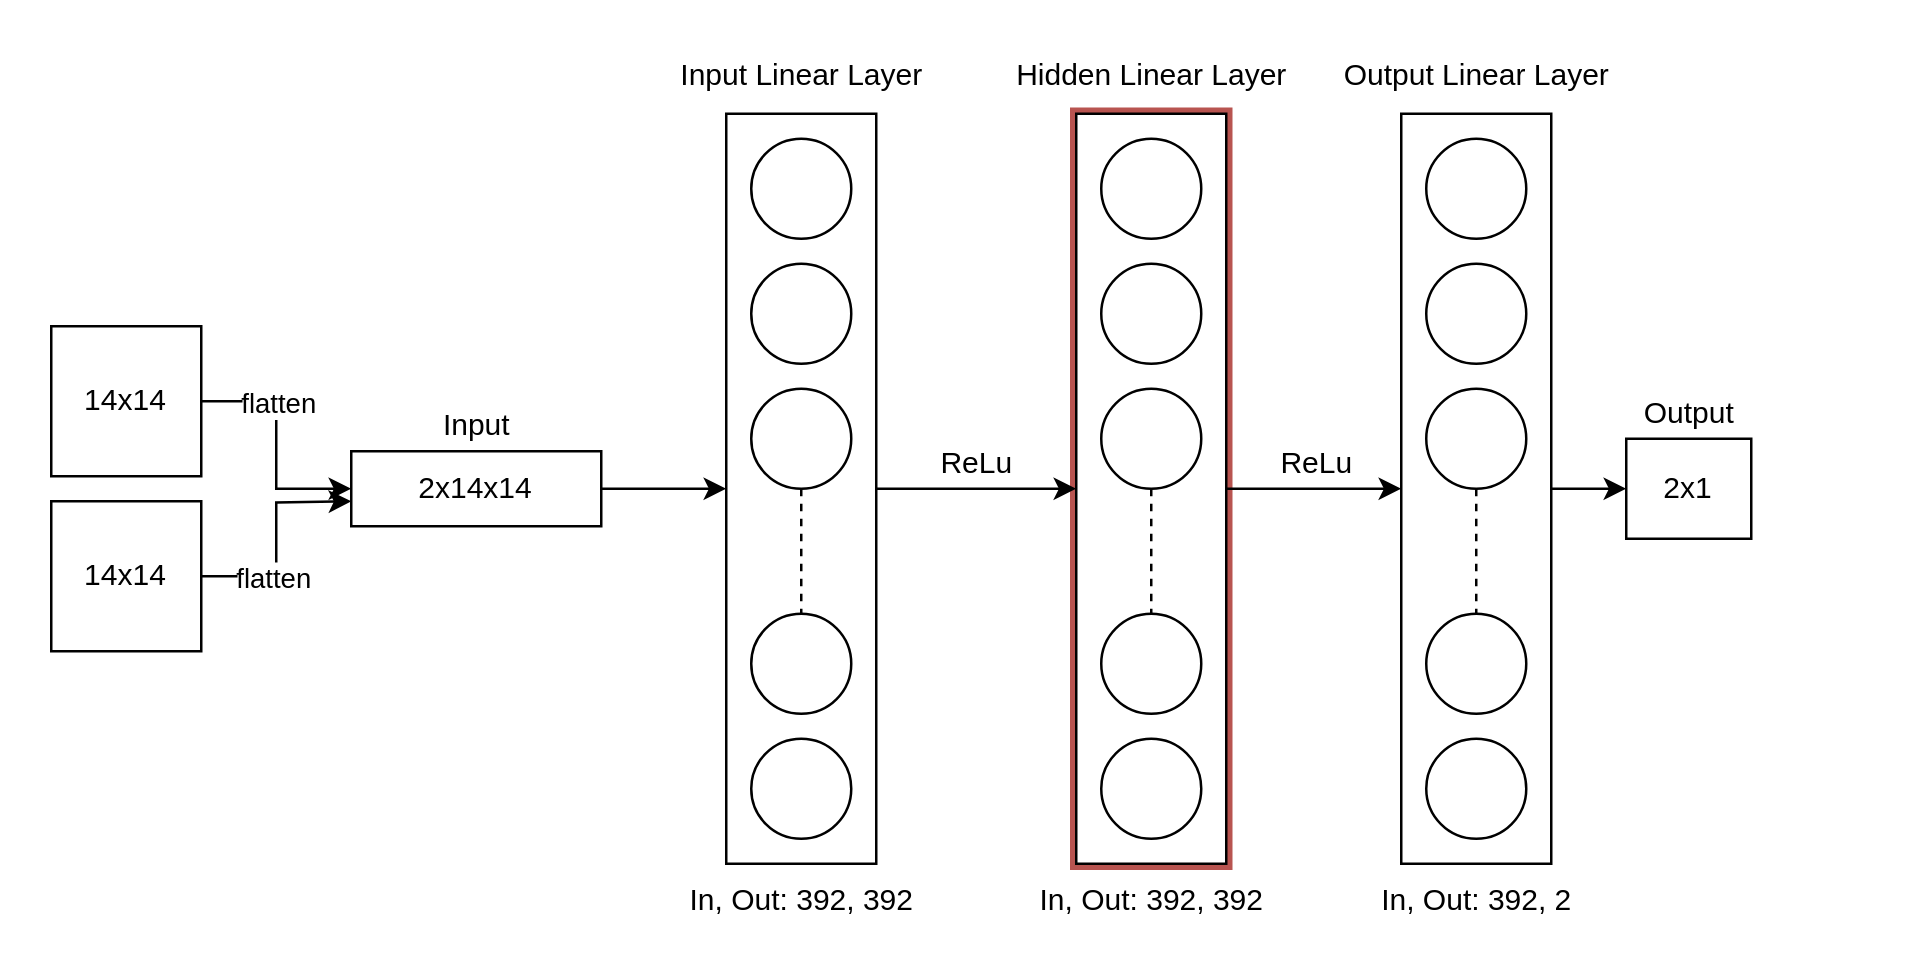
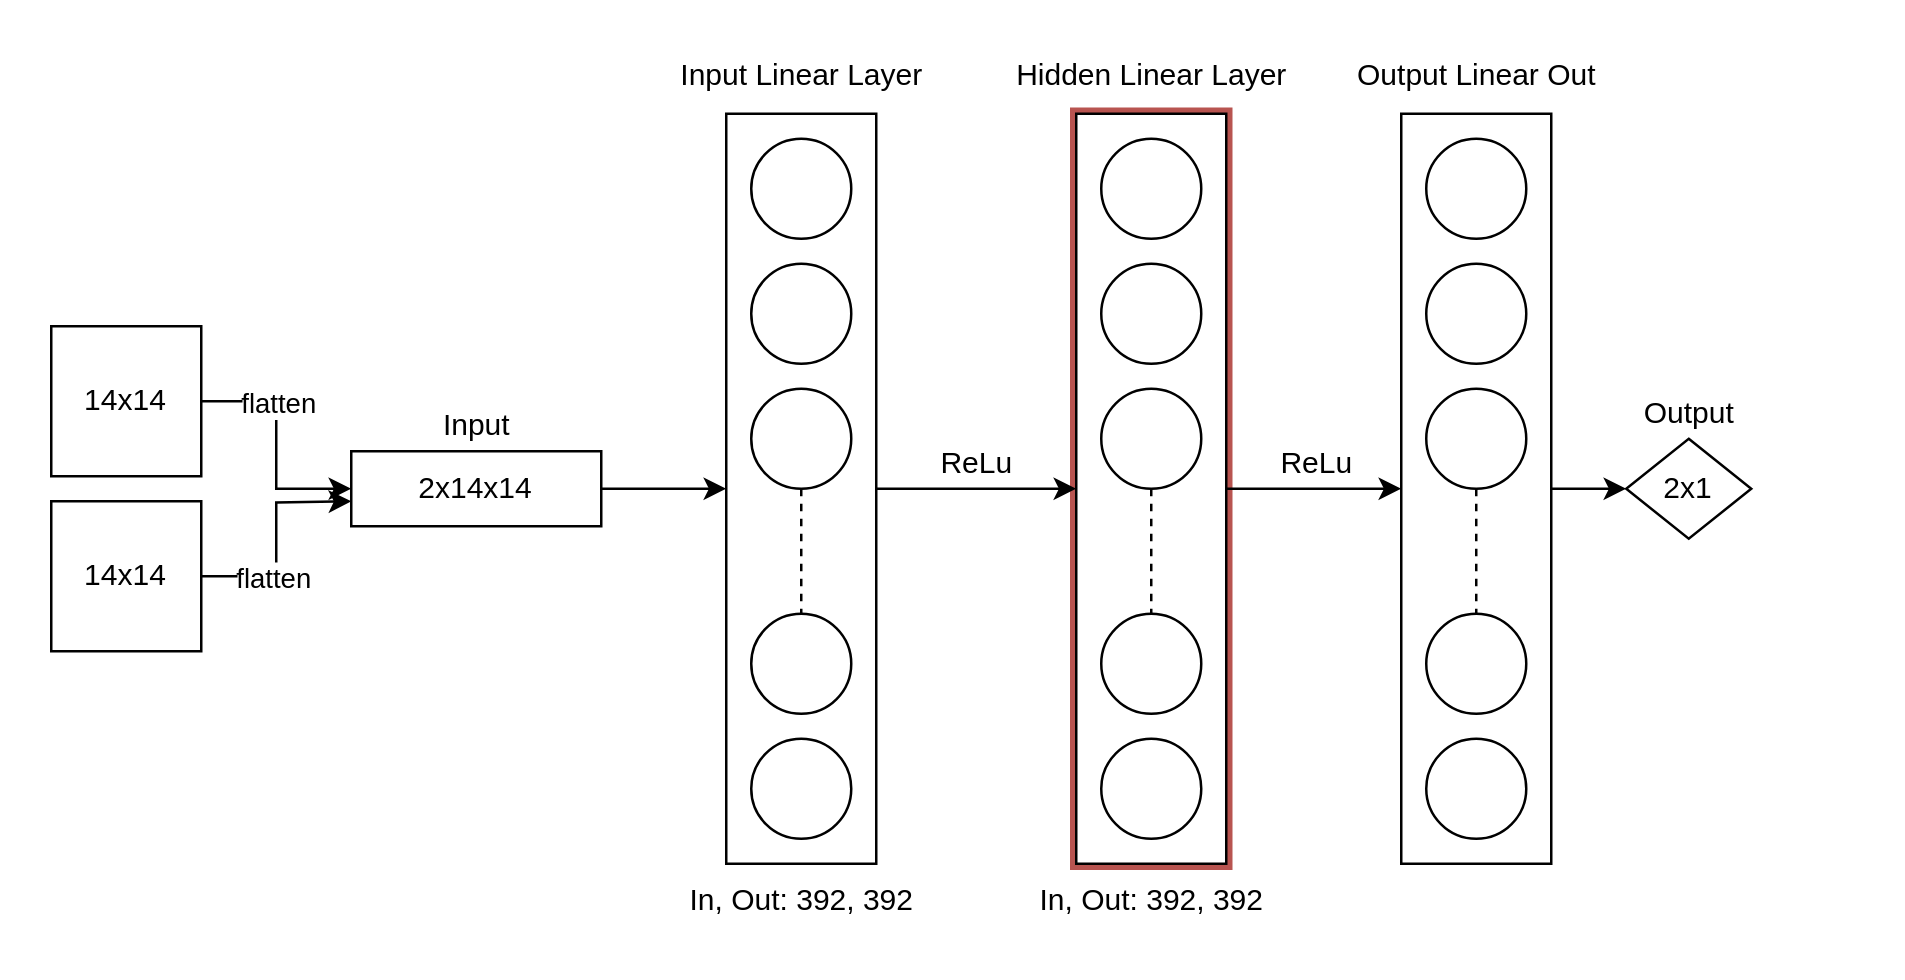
node "Output Linear Layer": label "Output Linear Layer" -> "Output Linear Out"
node "2x1": shape rectangle -> diamond
node "In, Out: 392, 2": removed
